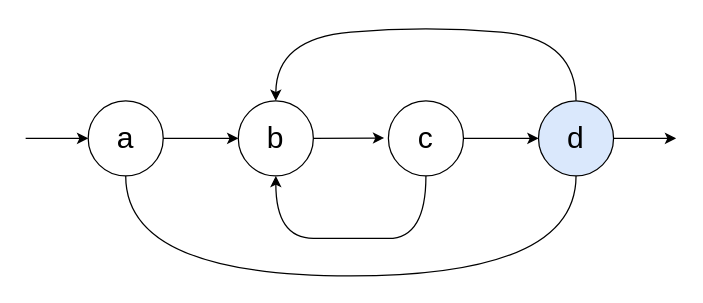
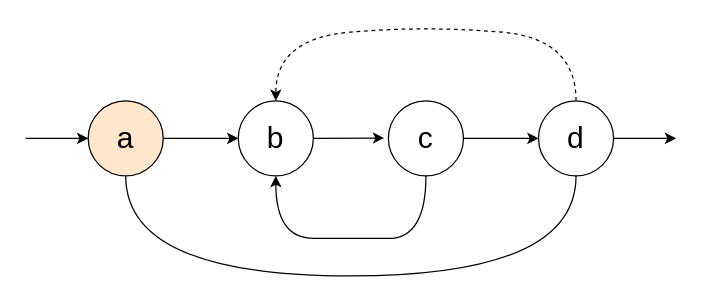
edge "d" -> "b": style solid -> dashed
node "a": fillcolor #ffffff -> #ffe6cc
node "d": fillcolor #dae8fc -> #ffffff
